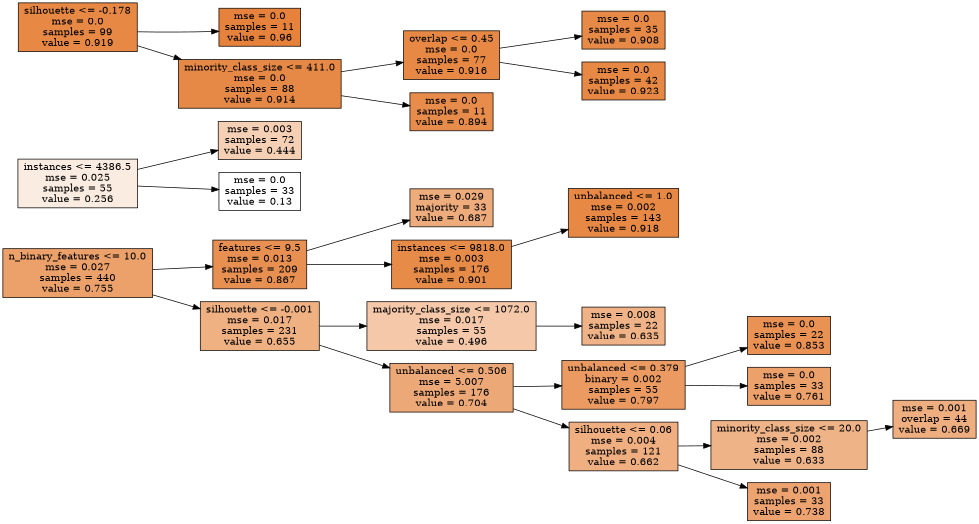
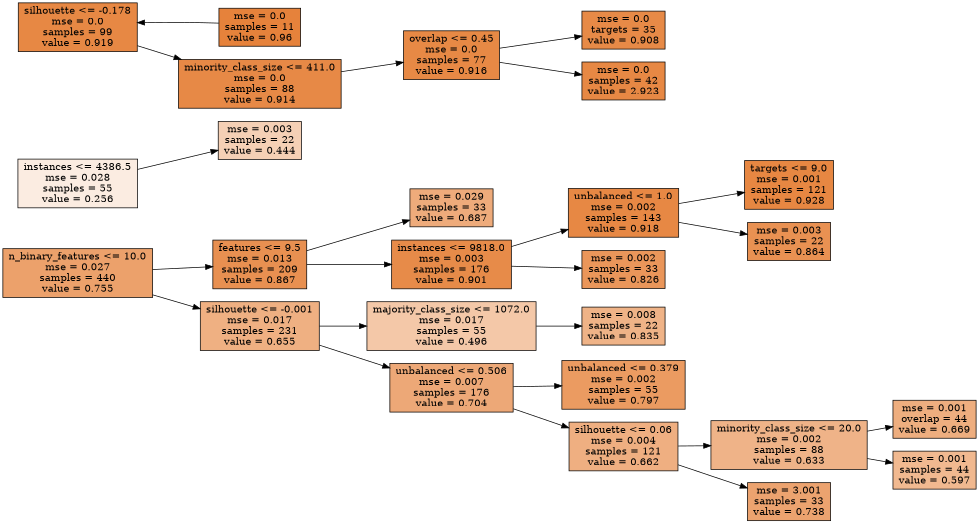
node "mse = 0.0 samples = 35 value = 0.908": label "mse = 0.0 samples = 35 value = 0.908" -> "mse = 0.0 targets = 35 value = 0.908"
edge "silhouette <= -0.178 mse = 0.0 samples = 99 value = 0.919" -> "mse = 0.0 samples = 11 value = 0.96": reversed
node "mse = 0.0 samples = 42 value = 0.923": label "mse = 0.0 samples = 42 value = 0.923" -> "mse = 0.0 samples = 42 value = 2.923"
node "mse = 0.0 samples = 11 value = 0.894": removed
node "mse = 0.003 samples = 72 value = 0.444": label "mse = 0.003 samples = 72 value = 0.444" -> "mse = 0.003 samples = 22 value = 0.444"
node "instances <= 4386.5 mse = 0.025 samples = 55 value = 0.256": label "instances <= 4386.5 mse = 0.025 samples = 55 value = 0.256" -> "instances <= 4386.5 mse = 0.028 samples = 55 value = 0.256"
node "targets <= 9.0 mse = 0.001 samples = 121 value = 0.928": added
node "mse = 0.0 samples = 33 value = 0.13": removed
node "mse = 0.029 majority = 33 value = 0.687": label "mse = 0.029 majority = 33 value = 0.687" -> "mse = 0.029 samples = 33 value = 0.687"
node "mse = 0.003 samples = 22 value = 0.864": added
node "mse = 0.002 samples = 33 value = 0.826": added
node "mse = 0.008 samples = 22 value = 0.635": label "mse = 0.008 samples = 22 value = 0.635" -> "mse = 0.008 samples = 22 value = 0.835"
node "mse = 0.0 samples = 22 value = 0.853": removed
node "unbalanced <= 0.379 binary = 0.002 samples = 55 value = 0.797": label "unbalanced <= 0.379 binary = 0.002 samples = 55 value = 0.797" -> "unbalanced <= 0.379 mse = 0.002 samples = 55 value = 0.797"
node "mse = 0.0 samples = 33 value = 0.761": removed
node "unbalanced <= 0.506 mse = 5.007 samples = 176 value = 0.704": label "unbalanced <= 0.506 mse = 5.007 samples = 176 value = 0.704" -> "unbalanced <= 0.506 mse = 0.007 samples = 176 value = 0.704"
node "mse = 0.001 samples = 44 value = 0.597": added
node "mse = 0.001 samples = 33 value = 0.738": label "mse = 0.001 samples = 33 value = 0.738" -> "mse = 3.001 samples = 33 value = 0.738"
